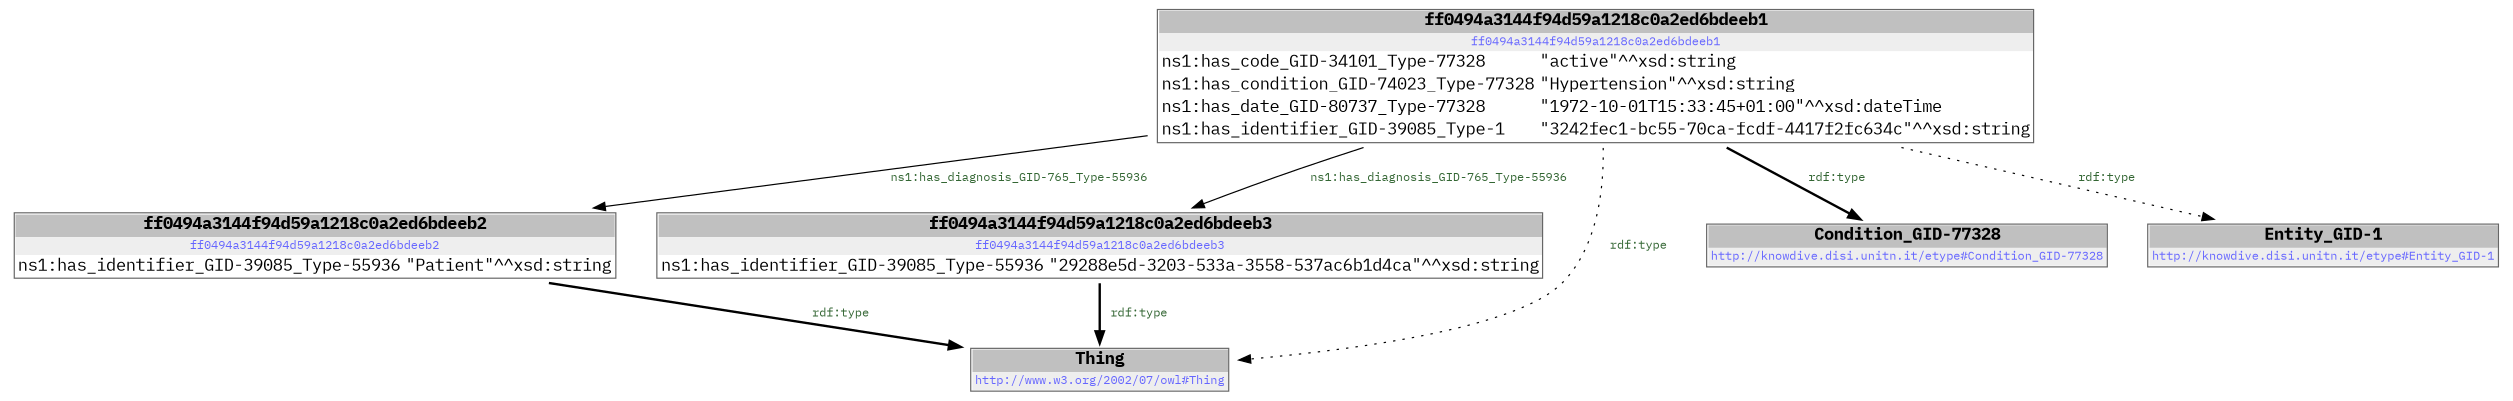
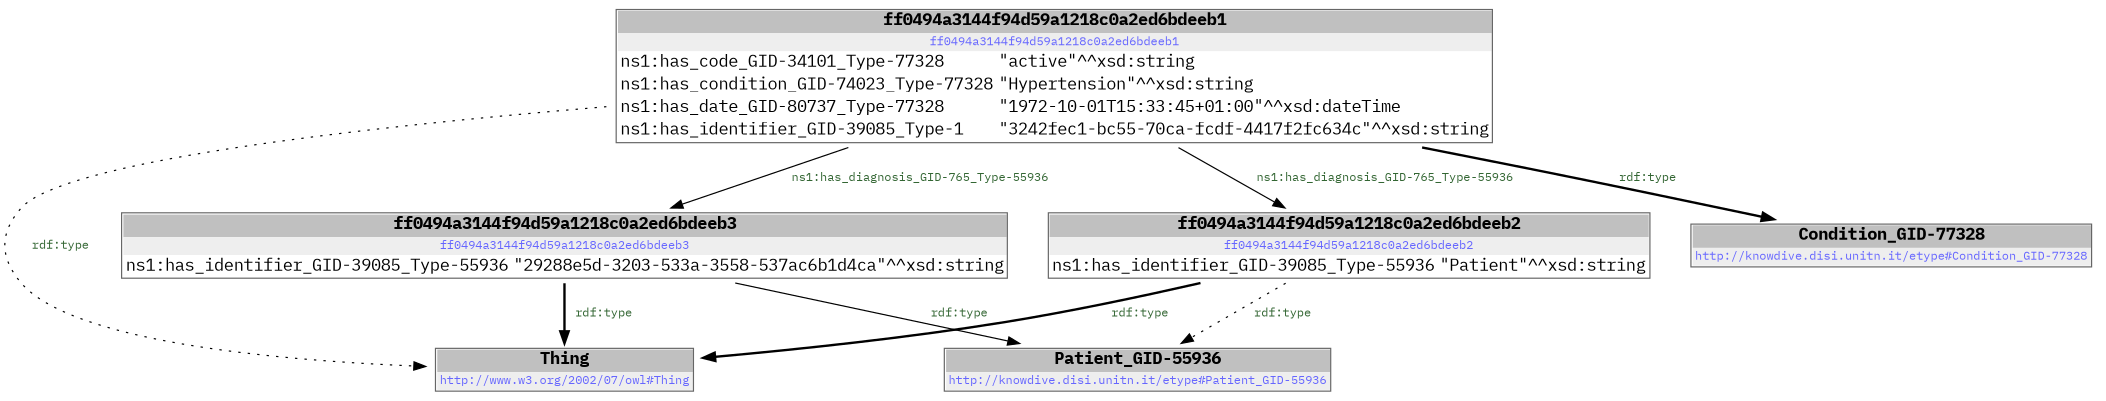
node "Entity_GID-1": removed
node "Patient_GID-55936": added
